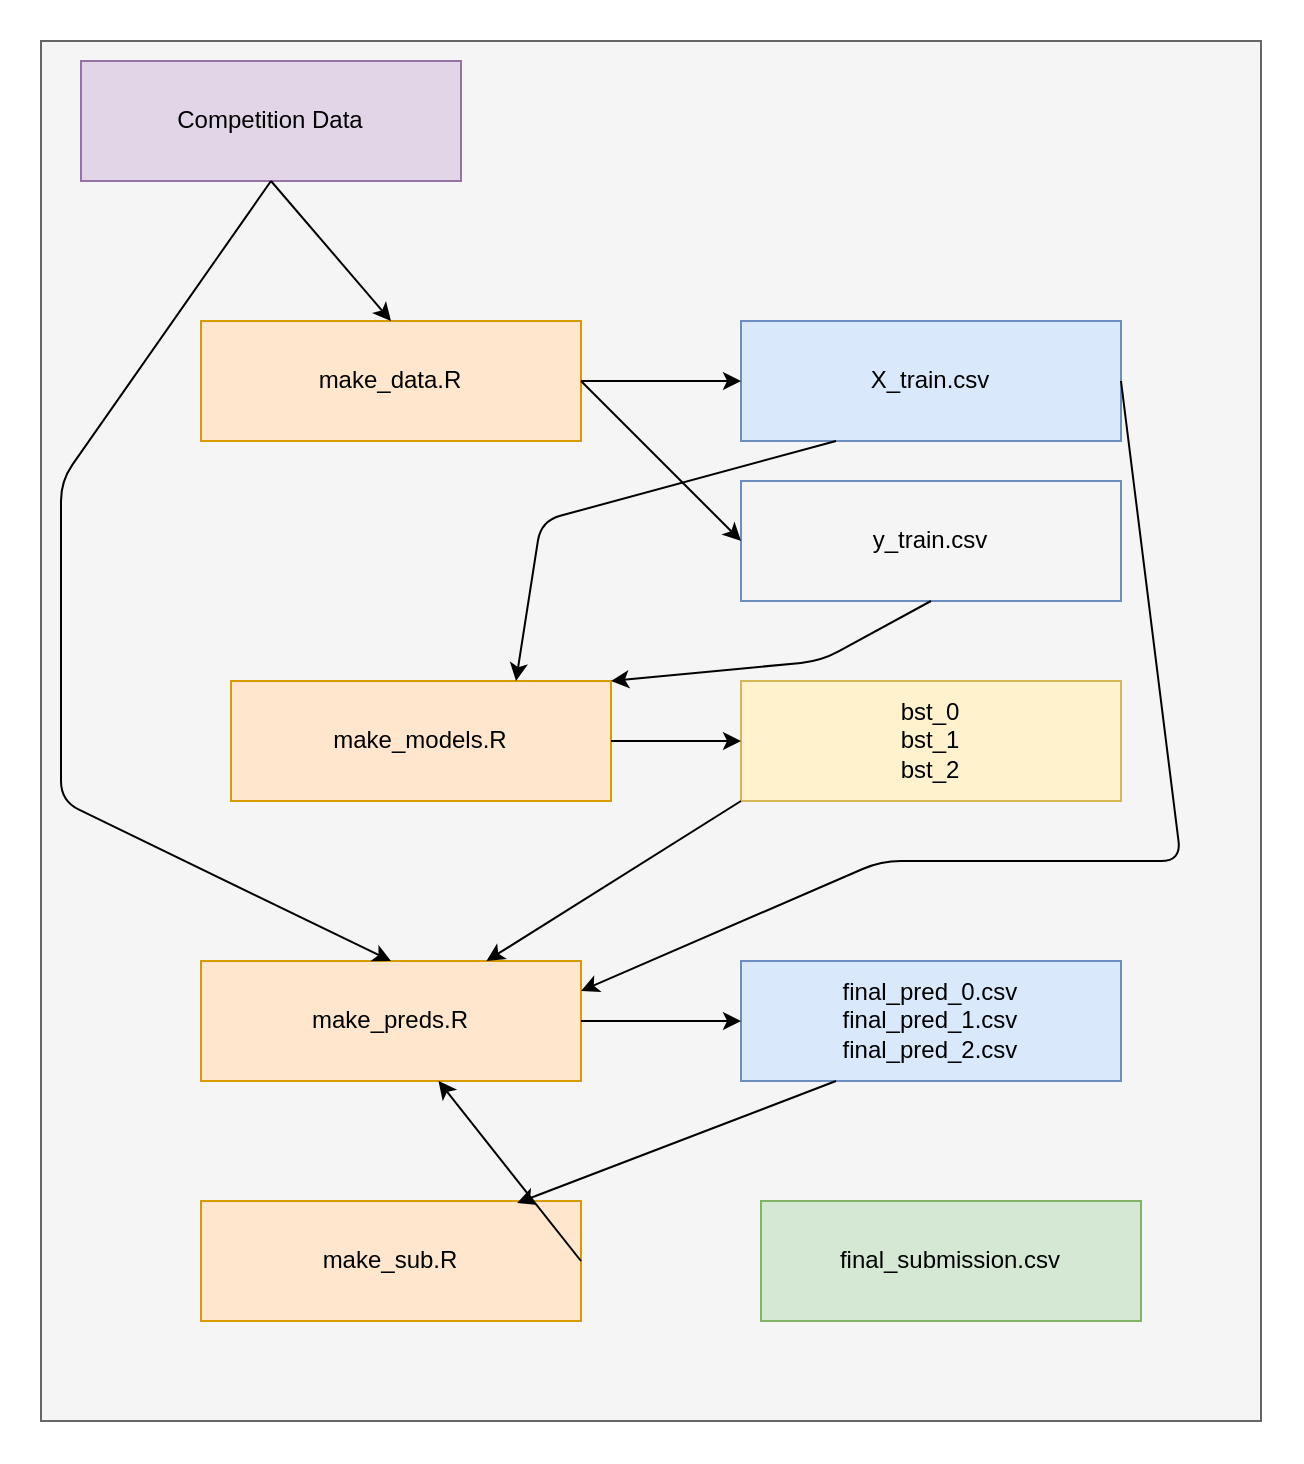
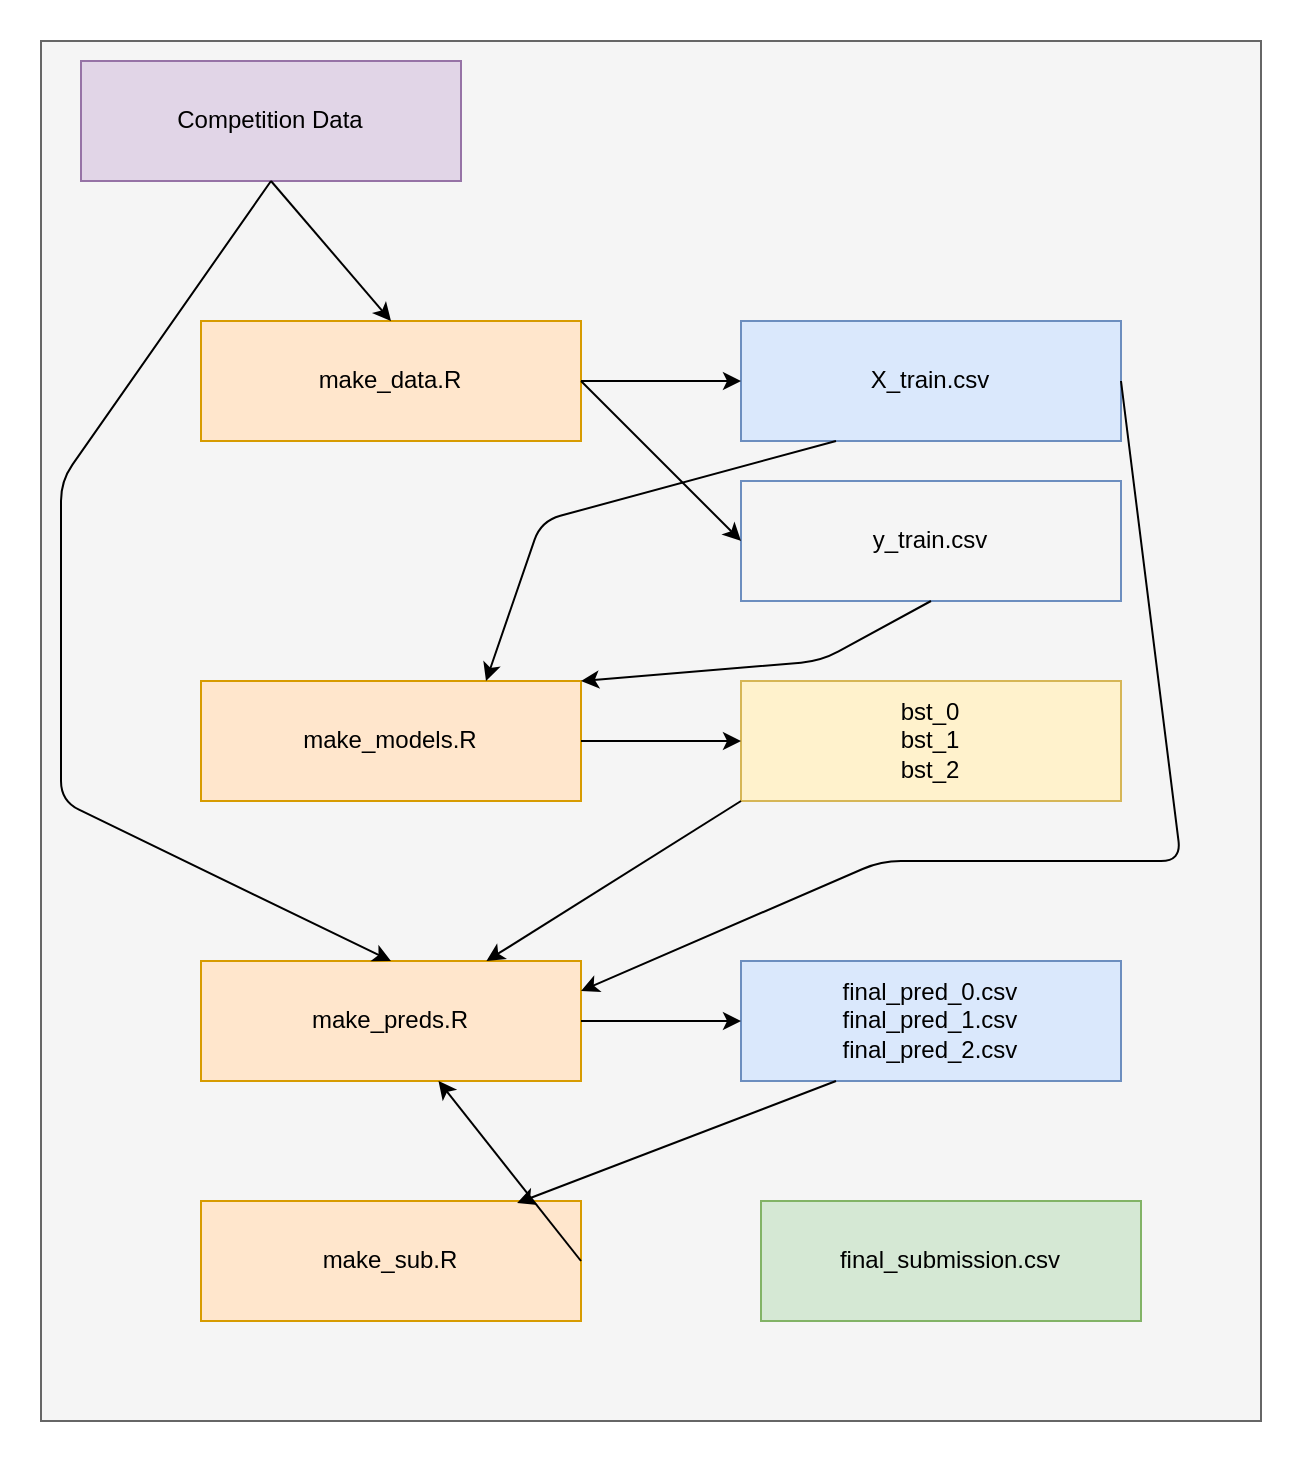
node "make_models.R": moved (421, 741) -> (391, 741)
